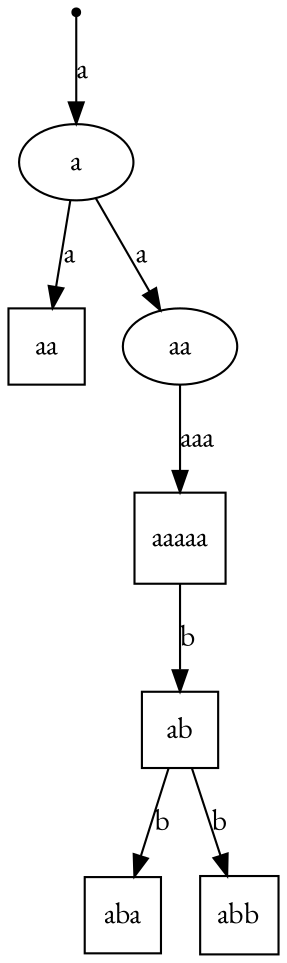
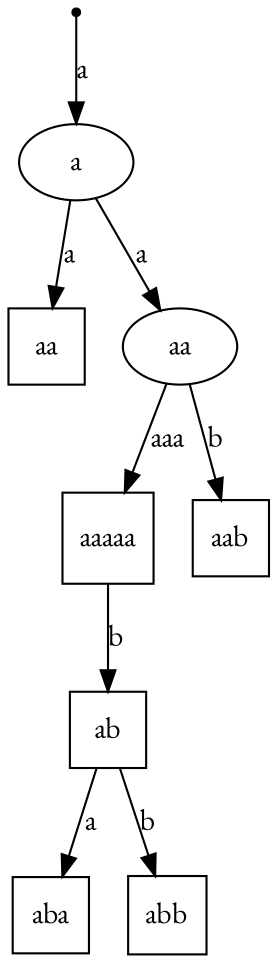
node "aab": added
edge "ab" -> "aba": label "b" -> "a"
